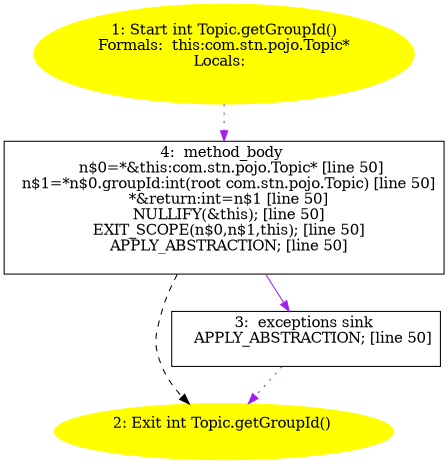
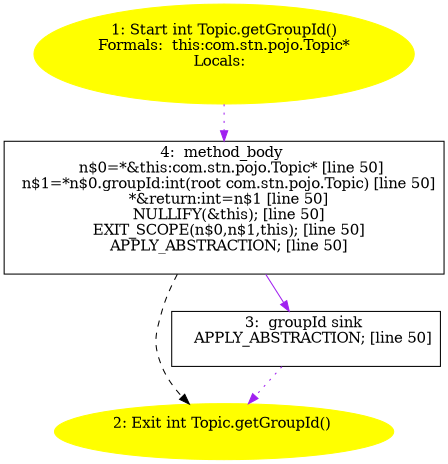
node "3:  exceptions sink APPLY_ABSTRACTION; [line 50]": label "3:  exceptions sink APPLY_ABSTRACTION; [line 50]" -> "3:  groupId sink APPLY_ABSTRACTION; [line 50]"
